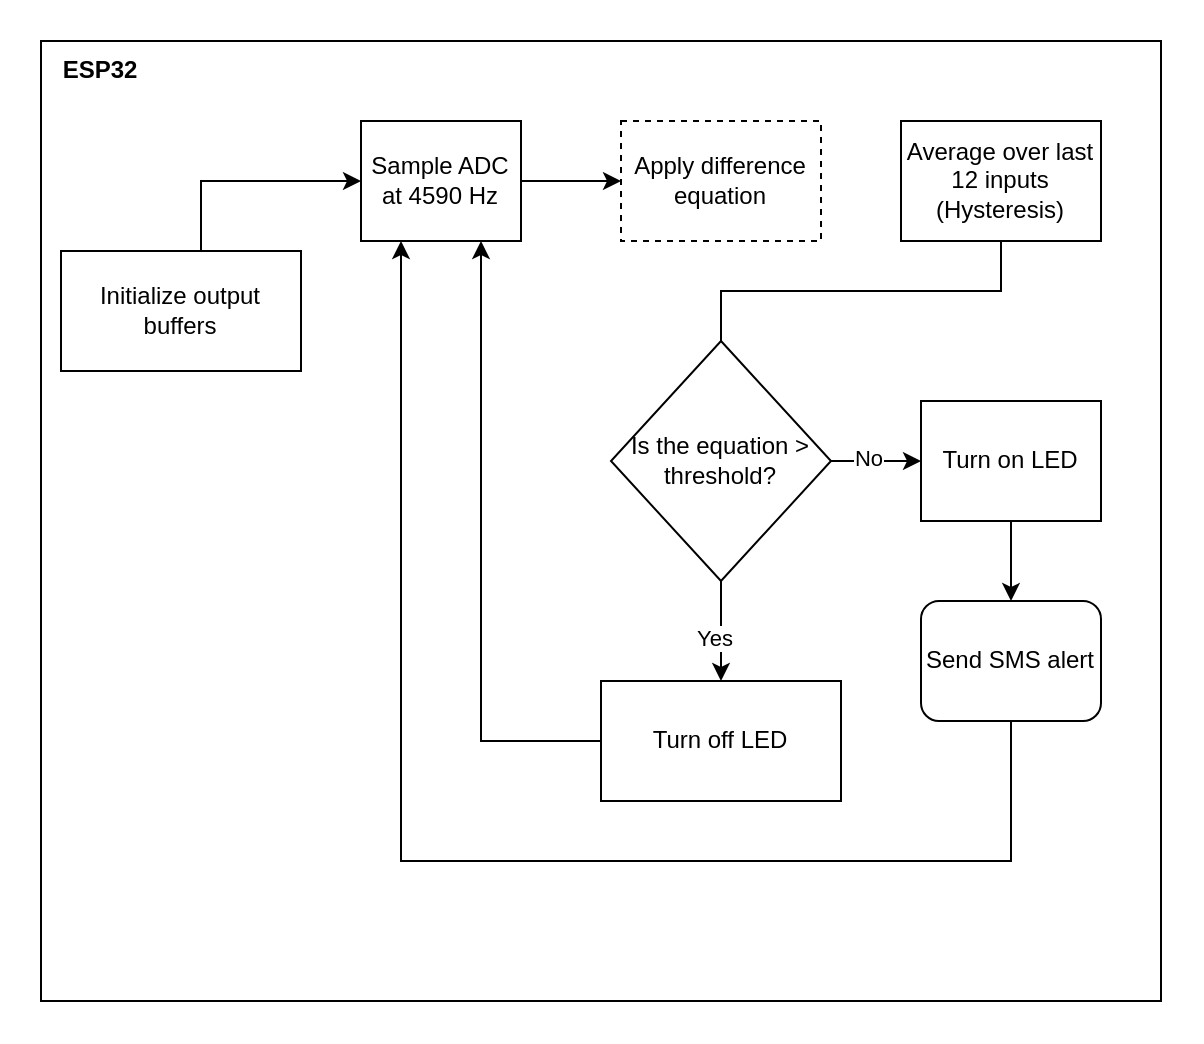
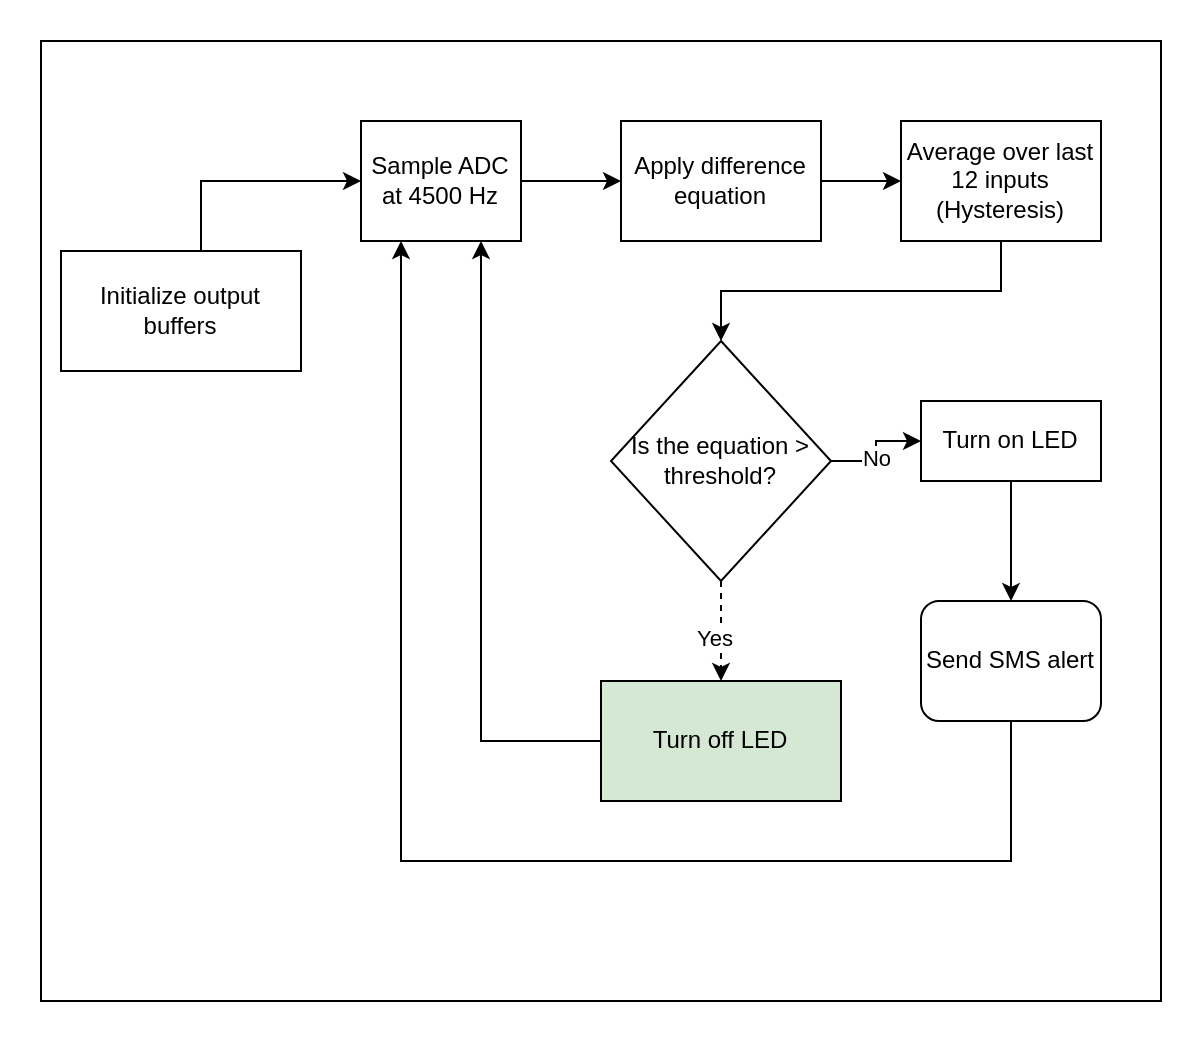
node "ESP32": removed
node "Sample ADC at 4590 Hz": label "Sample ADC at 4590 Hz" -> "Sample ADC at 4500 Hz"
node "Apply difference equation": style dashed -> solid
edge "Apply difference equation" -> "Average over last 12 inputs (Hysteresis)": added
edge "Average over last 12 inputs (Hysteresis)" -- "Is the equation > threshold?": arrowhead none -> classic
node "Turn on LED": size 180x120 -> 180x80
edge "Is the equation > threshold?" -> "Turn off LED": style solid -> dashed
node "Turn off LED": fillcolor #ffffff -> #d5e8d4
